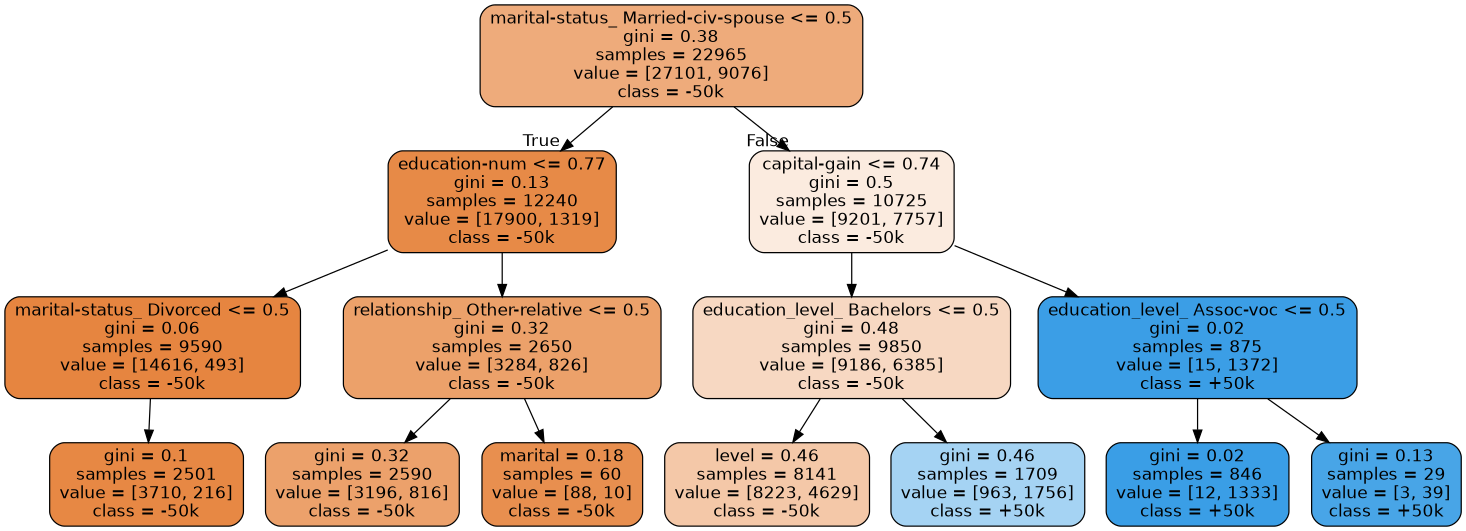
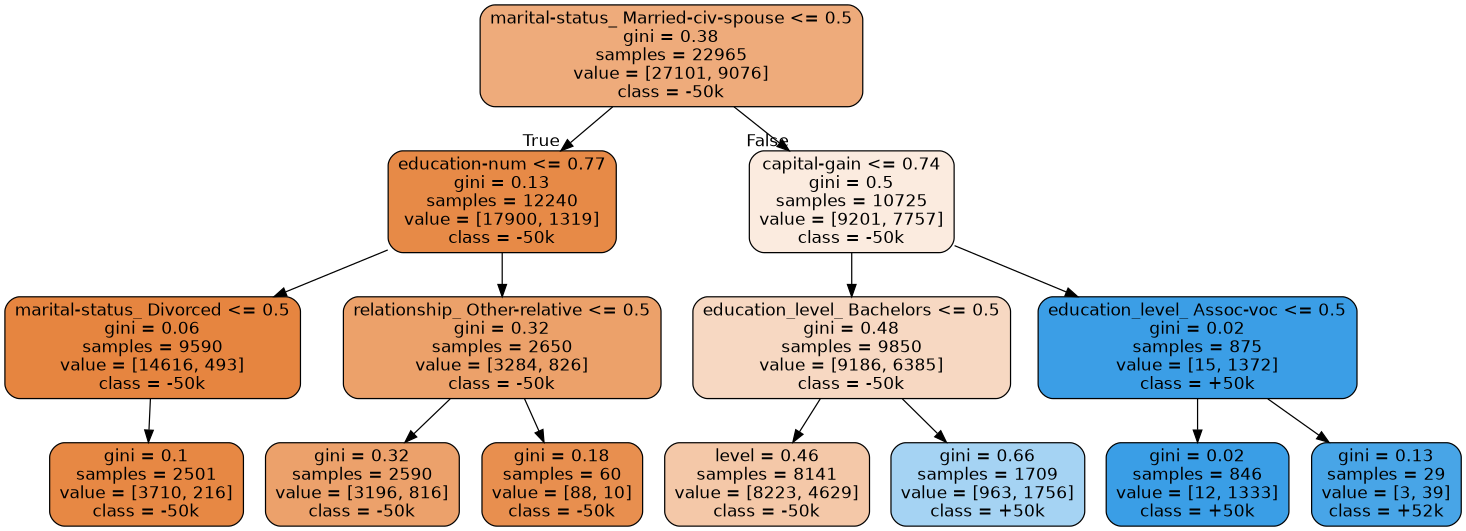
node "marital = 0.18 samples = 60 value = [88, 10] class = -50k": label "marital = 0.18 samples = 60 value = [88, 10] class = -50k" -> "gini = 0.18 samples = 60 value = [88, 10] class = -50k"
node "gini = 0.46 samples = 1709 value = [963, 1756] class = +50k": label "gini = 0.46 samples = 1709 value = [963, 1756] class = +50k" -> "gini = 0.66 samples = 1709 value = [963, 1756] class = +50k"
node "gini = 0.13 samples = 29 value = [3, 39] class = +50k": label "gini = 0.13 samples = 29 value = [3, 39] class = +50k" -> "gini = 0.13 samples = 29 value = [3, 39] class = +52k"
